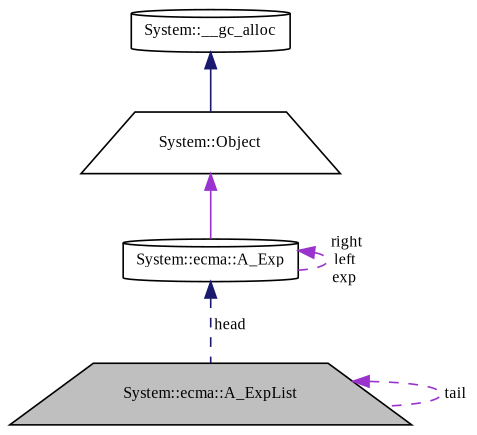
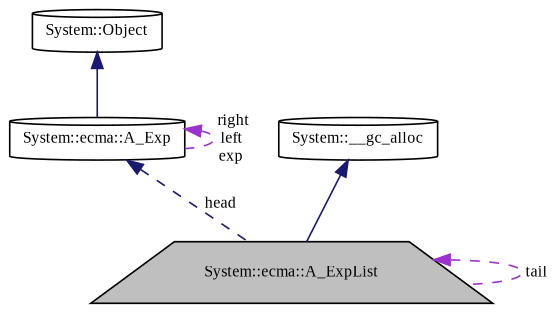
edge "System::Object" -> "System::__gc_alloc": now "System::ecma::A_ExpList" -> "System::__gc_alloc"
node "System::Object": shape trapezium -> cylinder
edge "System::ecma::A_Exp" -> "System::Object": color darkorchid3 -> midnightblue
